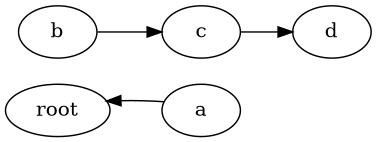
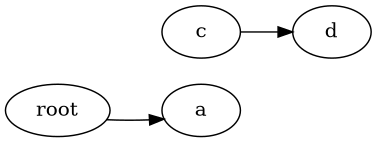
node "b": removed
edge "a" -> "root": reversed
